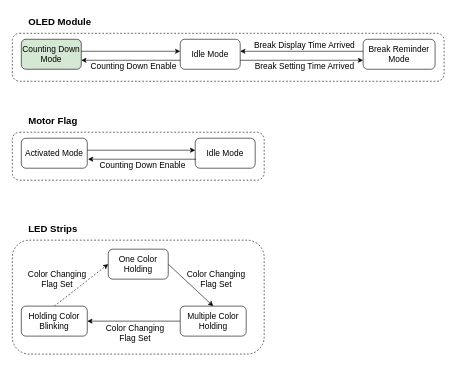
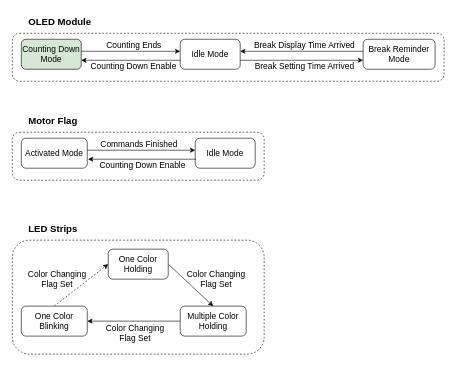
node "Counting Ends": added
node "Commands Finished": added
node "Holding Color Blinking": label "Holding Color Blinking" -> "One Color Blinking"
